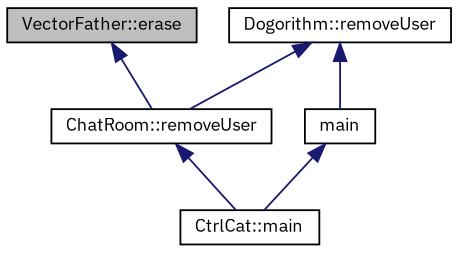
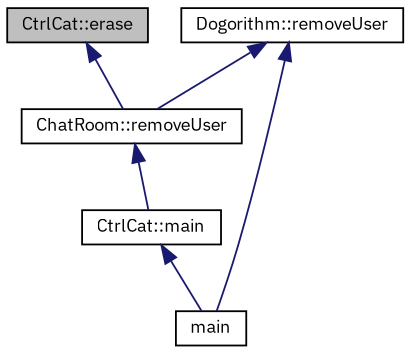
node "VectorFather::erase": label "VectorFather::erase" -> "CtrlCat::erase"
edge "CtrlCat::main" -> "main": reversed
